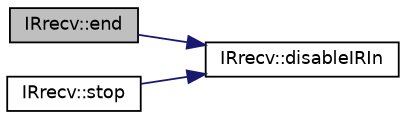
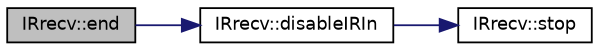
edge "IRrecv::stop" -> "IRrecv::disableIRIn": reversed
